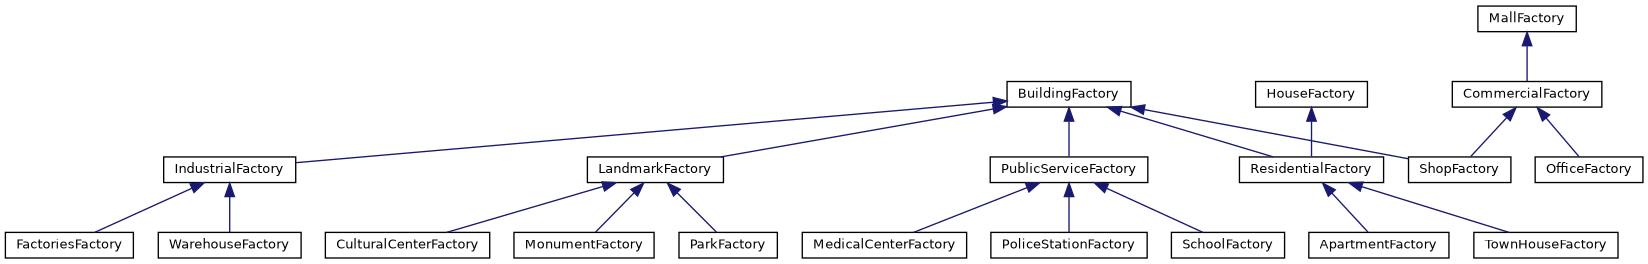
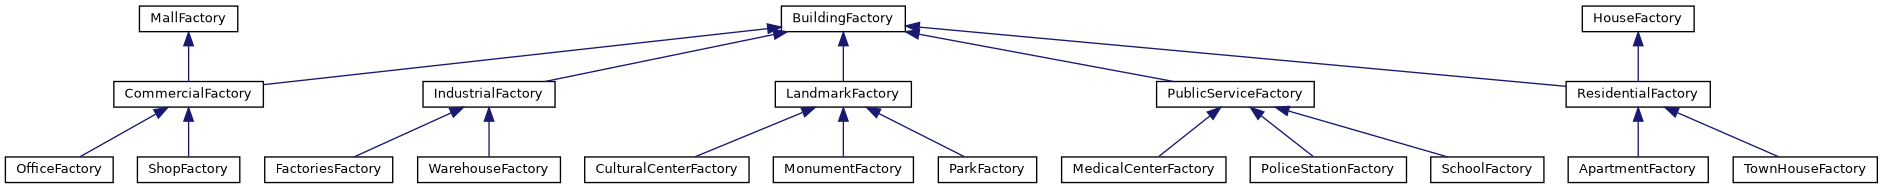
edge "ShopFactory" -> "BuildingFactory": now "CommercialFactory" -> "BuildingFactory"
